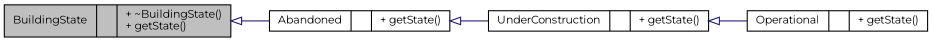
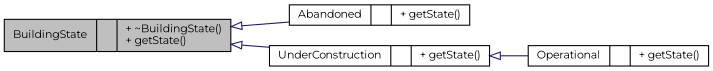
edge "UnderConstruction" -> "Abandoned": now "UnderConstruction" -> "BuildingState"
